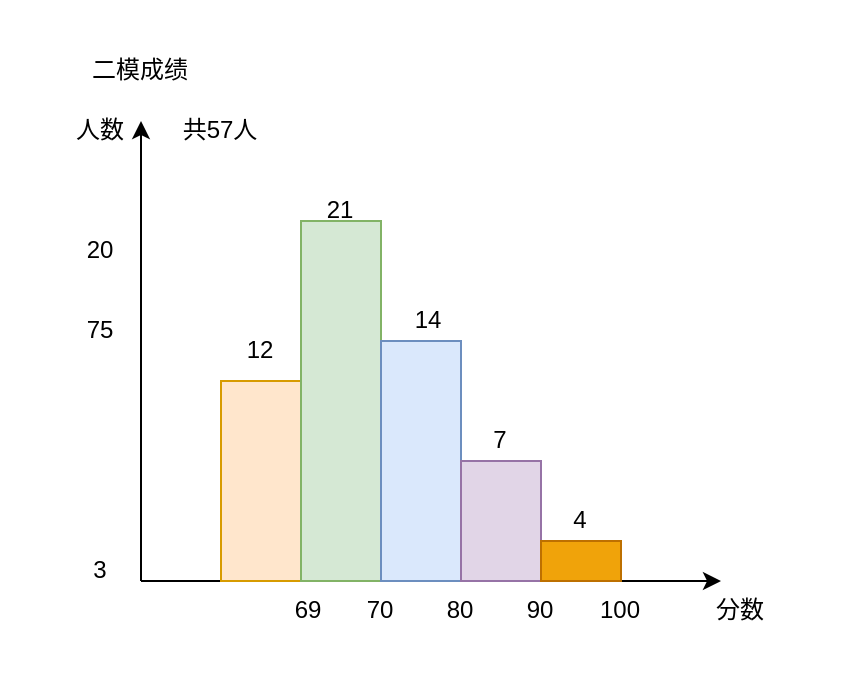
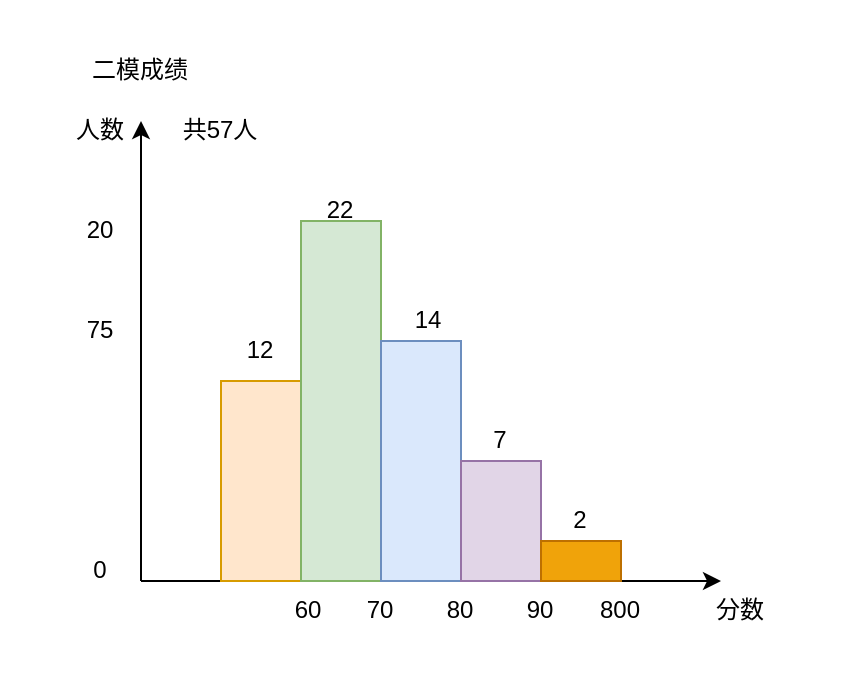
node "21": label "21" -> "22"
node "20": moved (101, 251) -> (101, 231)
node "4": label "4" -> "2"
node "3": label "3" -> "0"
node "69": label "69" -> "60"
node "100": label "100" -> "800"
